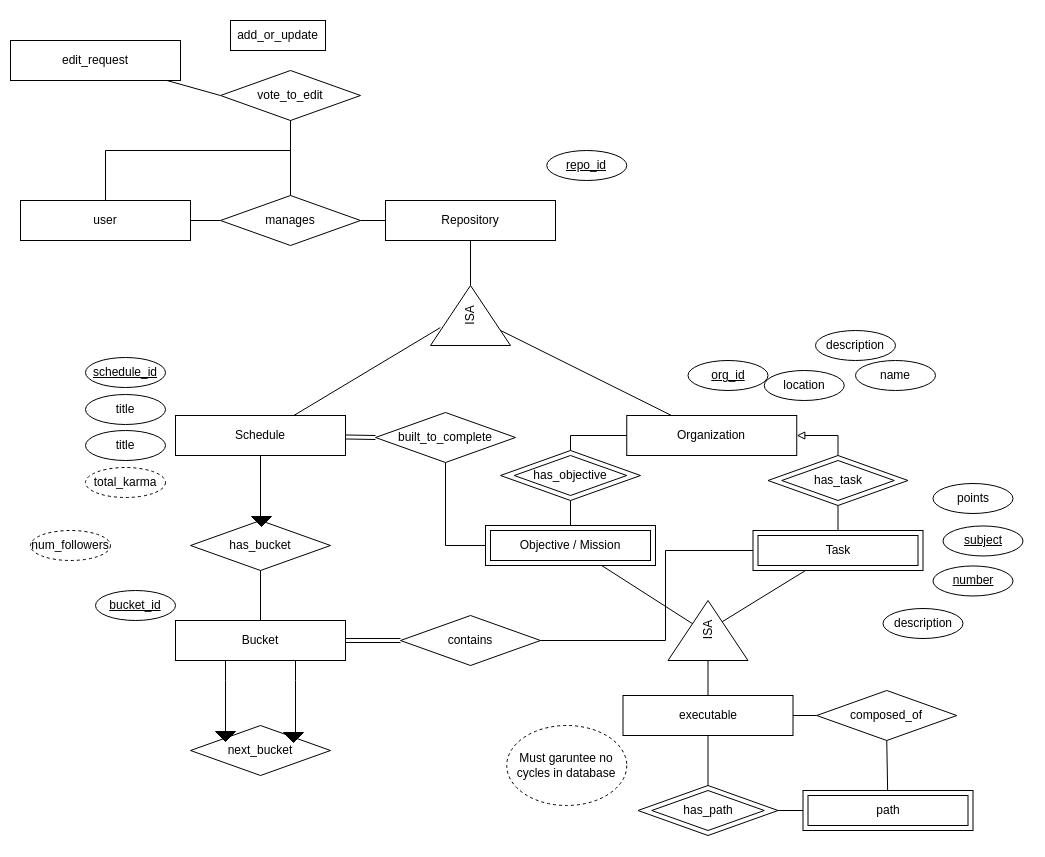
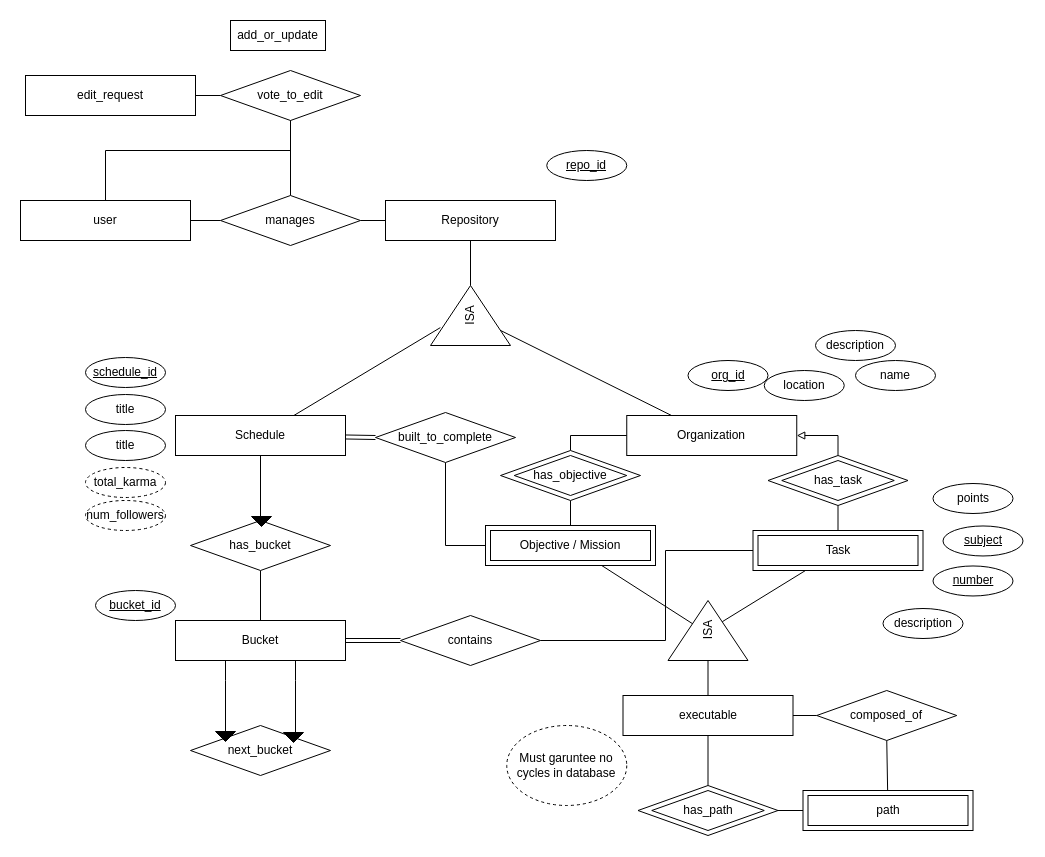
node "edit_request": moved (96, 61) -> (111, 96)
node "num_followers": moved (71, 546) -> (126, 516)
